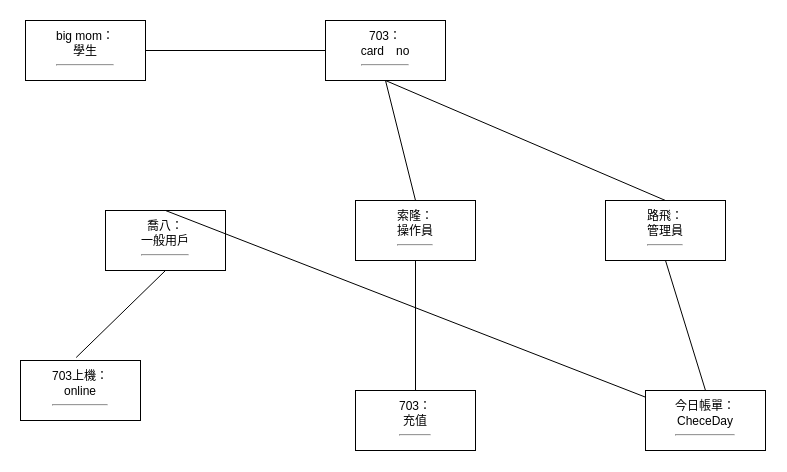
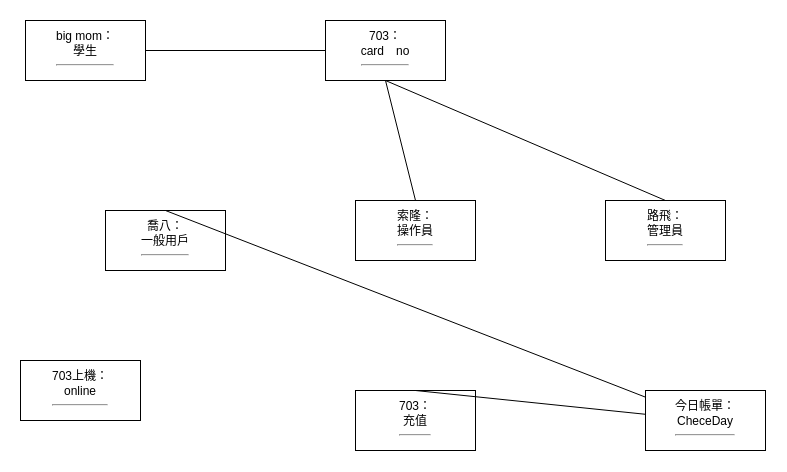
edge "喬八： 一般用戶" -- "703上機： online": removed
edge "索隆： 操作員" -- "703： 充值": now "今日帳單： CheceDay" -- "703： 充值"
edge "路飛： 管理員" -- "今日帳單： CheceDay": removed
